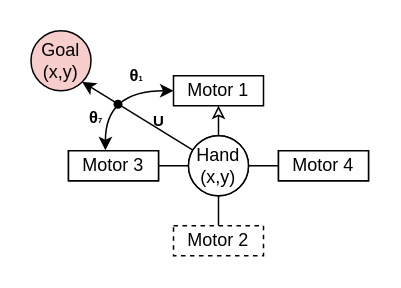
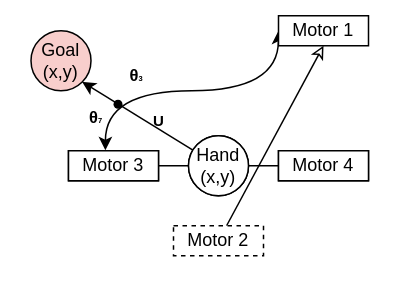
node "θ1": label "θ1" -> "θ3"
node "Motor 1": moved (218, 91) -> (323, 31)
